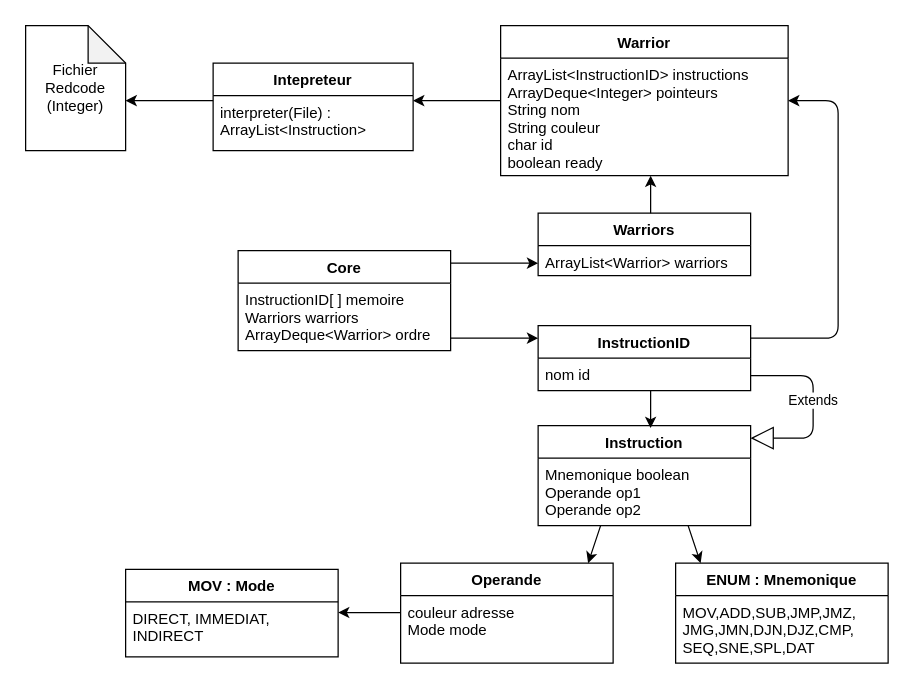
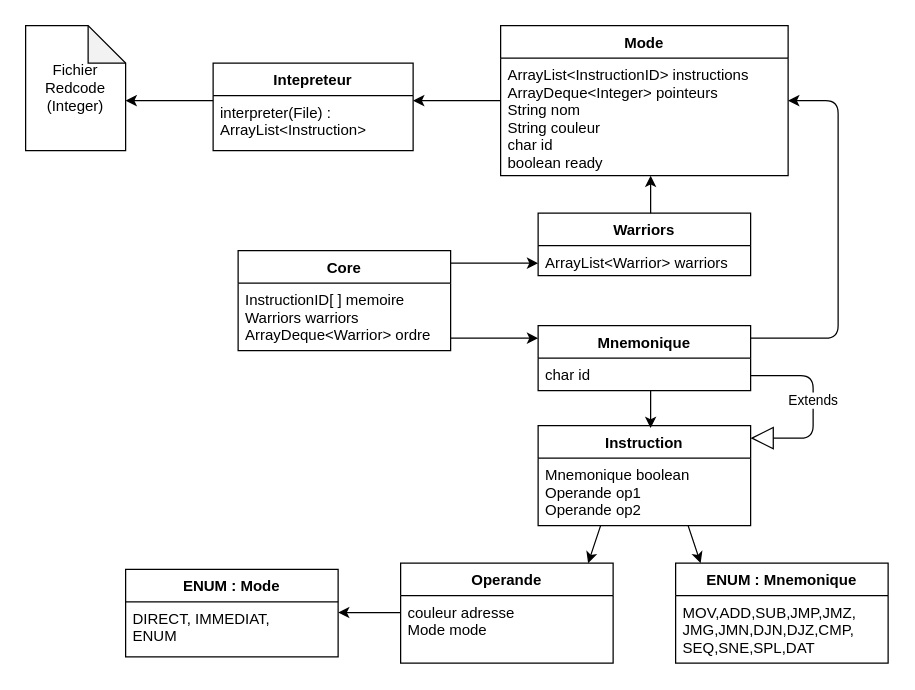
node "Warrior": label "Warrior" -> "Mode"
node "InstructionID": label "InstructionID" -> "Mnemonique"
node "nom id": label "nom id" -> "char id"
node "MOV : Mode": label "MOV : Mode" -> "ENUM : Mode"
node "DIRECT, IMMEDIAT, INDIRECT": label "DIRECT, IMMEDIAT, INDIRECT" -> "DIRECT, IMMEDIAT, ENUM"
